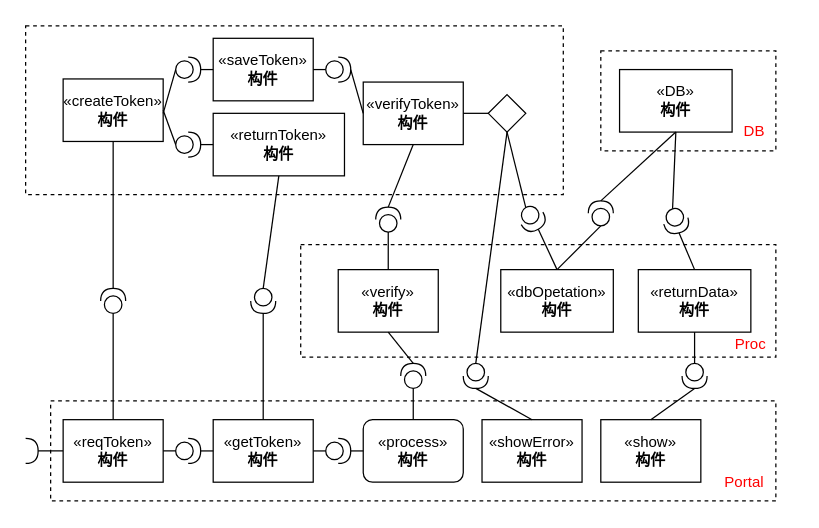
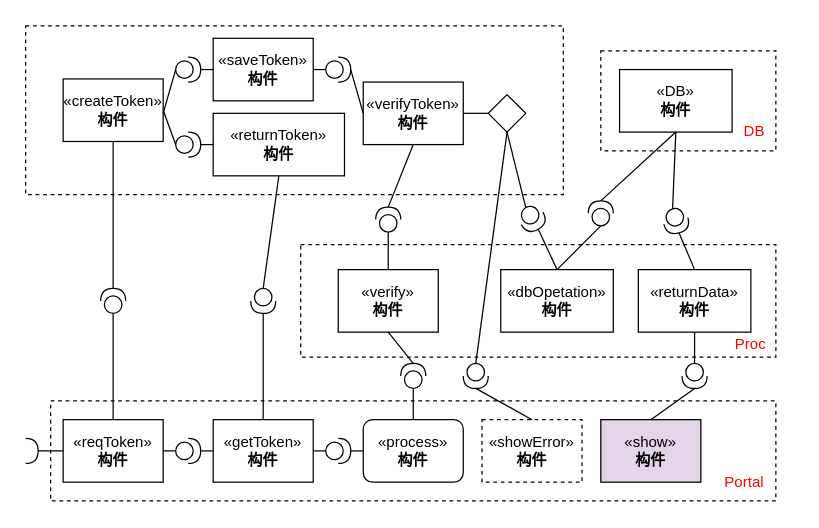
node "«showError» 构件": style solid -> dashed
node "«show» 构件": fillcolor #ffffff -> #e1d5e7
